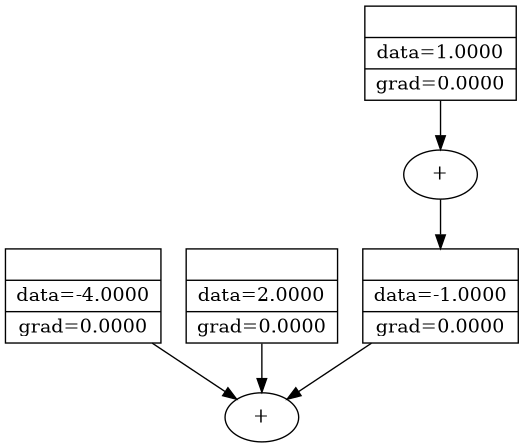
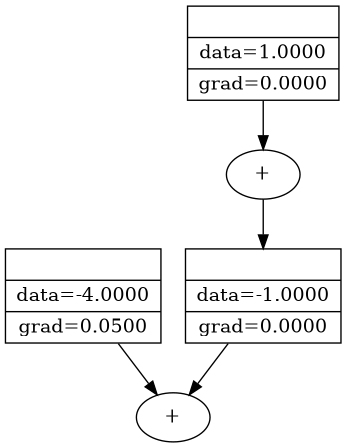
node "data=2.0000": removed
node "data=-4.0000": text "grad=0.0000" -> "grad=0.0500"
